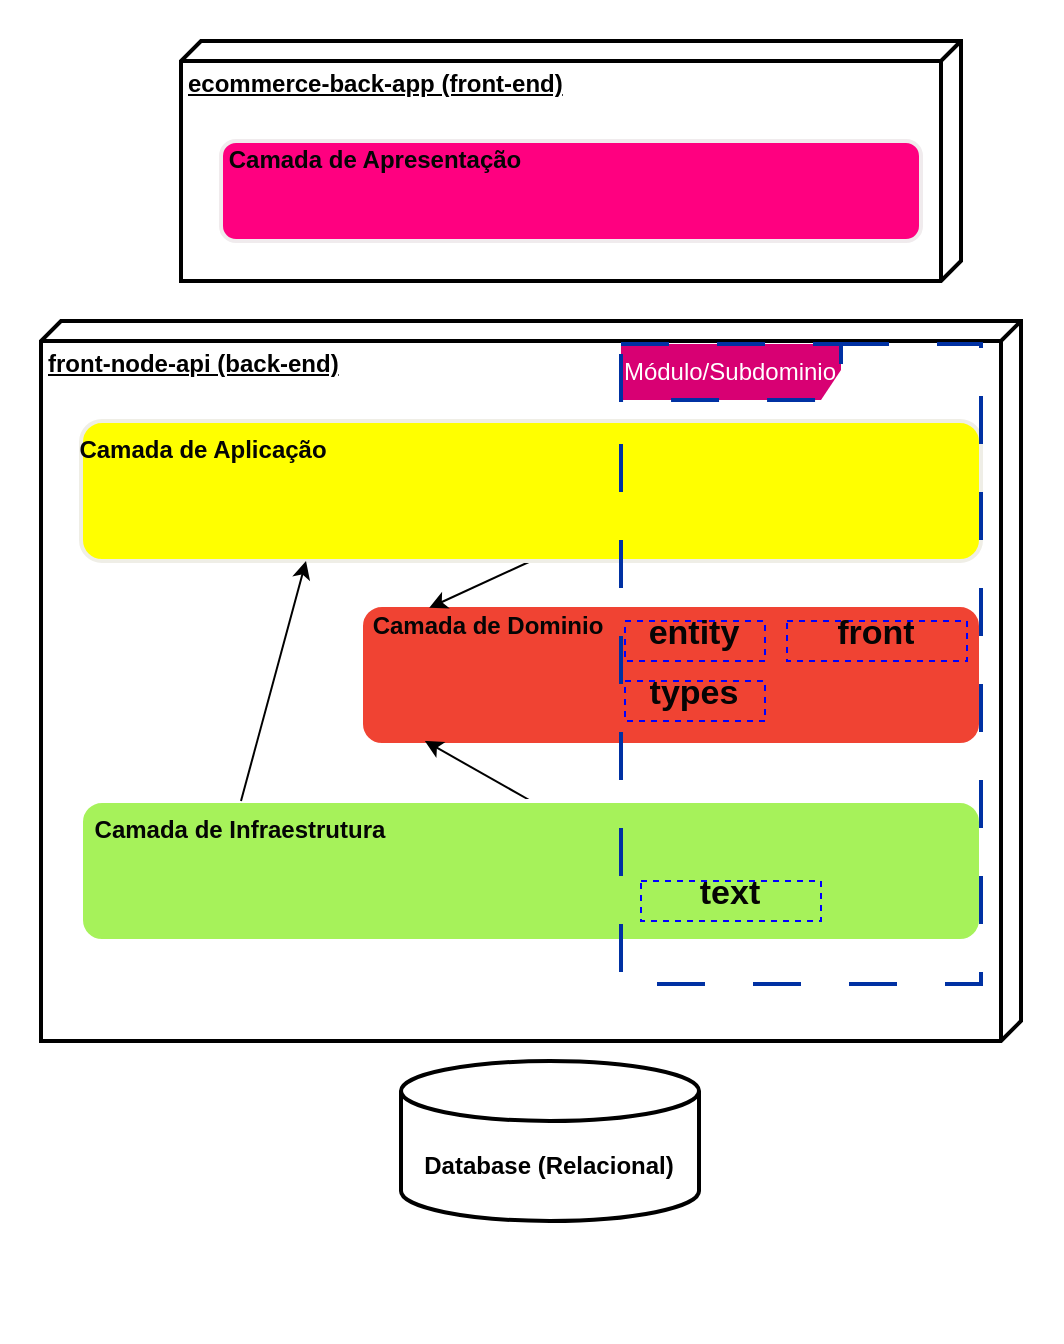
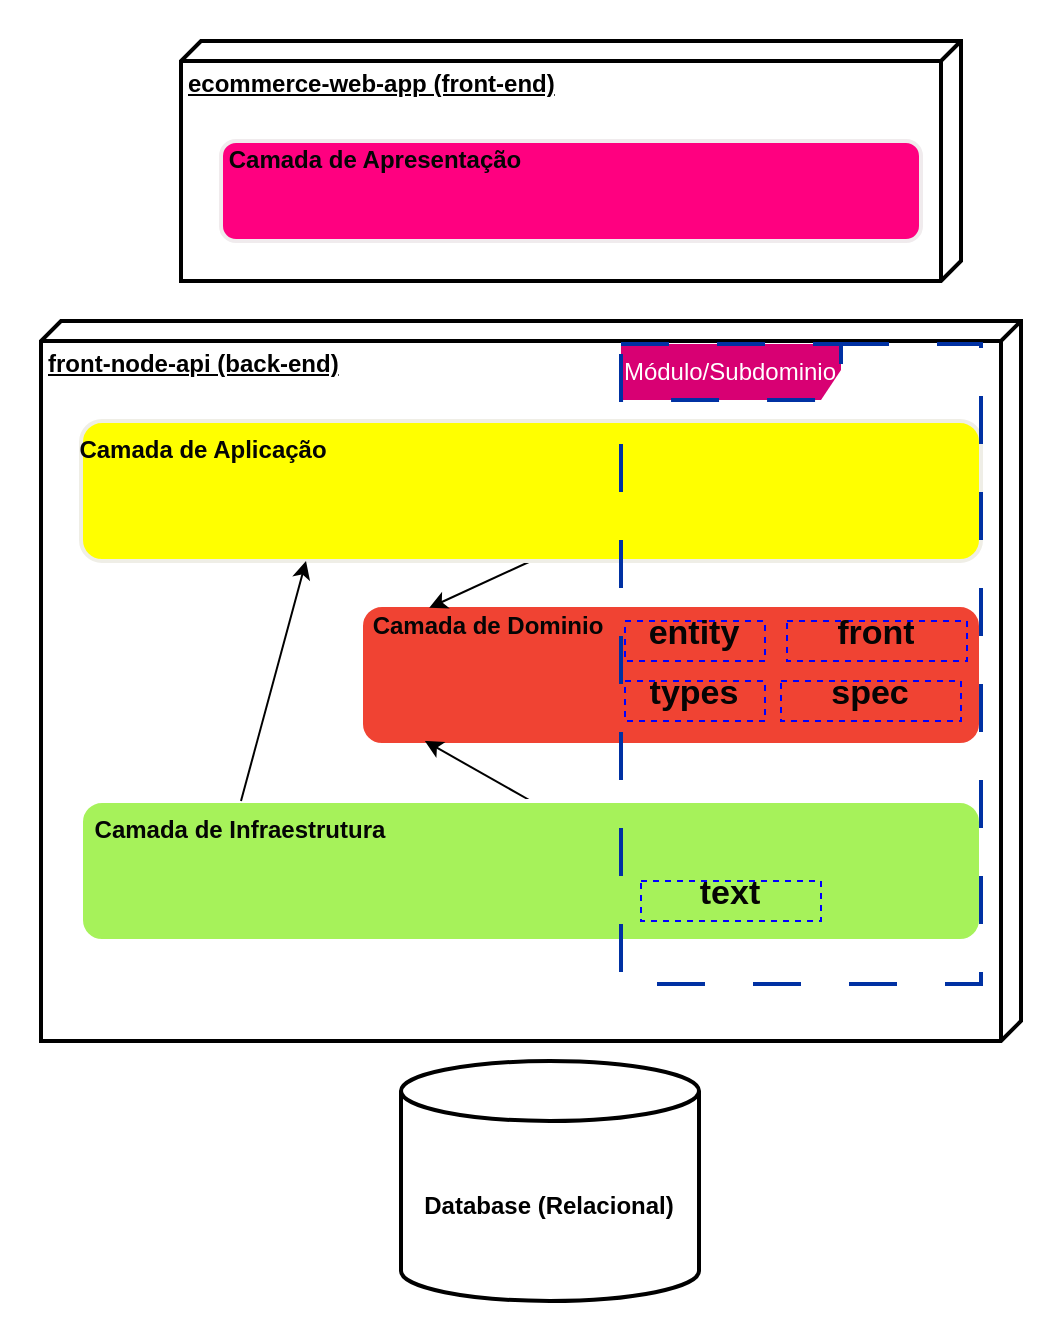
node "ecommerce-back-app (front-end)": label "ecommerce-back-app (front-end)" -> "ecommerce-web-app (front-end)"
node "spec": added
node "Database (Relacional)": size 298x160 -> 298x240
